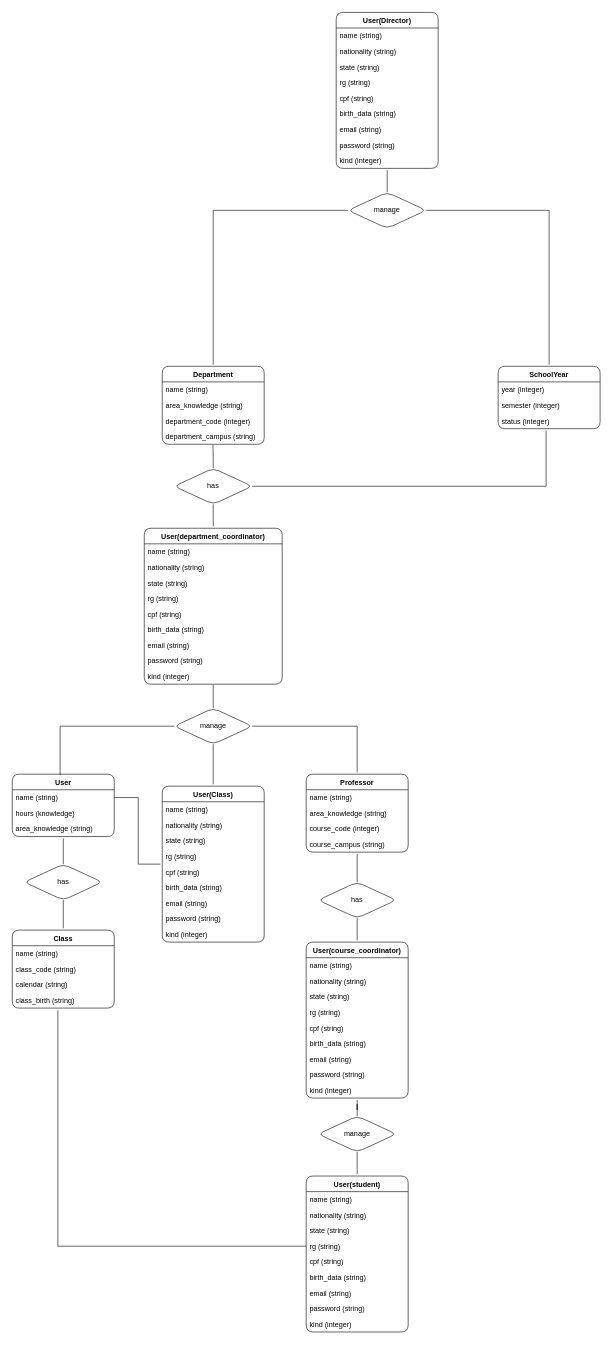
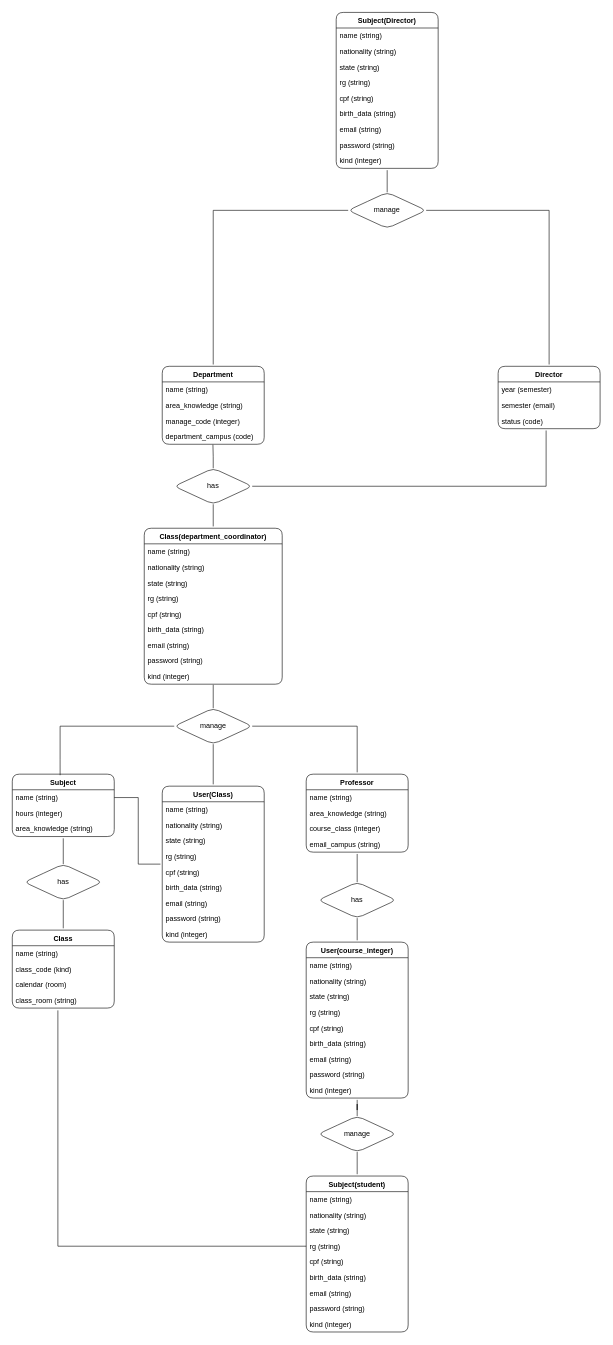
node "User(Director)": label "User(Director)" -> "Subject(Director)"
node "SchoolYear": label "SchoolYear" -> "Director"
node "year (integer)": label "year (integer)" -> "year (semester)"
node "semester (integer)": label "semester (integer)" -> "semester (email)"
node "department_code (integer)": label "department_code (integer)" -> "manage_code (integer)"
node "status (integer)": label "status (integer)" -> "status (code)"
node "department_campus (string)": label "department_campus (string)" -> "department_campus (code)"
node "User(department_coordinator)": label "User(department_coordinator)" -> "Class(department_coordinator)"
node "User": label "User" -> "Subject"
node "hours (knowledge)": label "hours (knowledge)" -> "hours (integer)"
node "course_code (integer)": label "course_code (integer)" -> "course_class (integer)"
node "course_campus (string)": label "course_campus (string)" -> "email_campus (string)"
node "User(course_coordinator)": label "User(course_coordinator)" -> "User(course_integer)"
node "class_code (string)": label "class_code (string)" -> "class_code (kind)"
node "calendar (string)": label "calendar (string)" -> "calendar (room)"
node "class_birth (string)": label "class_birth (string)" -> "class_room (string)"
node "User(student)": label "User(student)" -> "Subject(student)"
